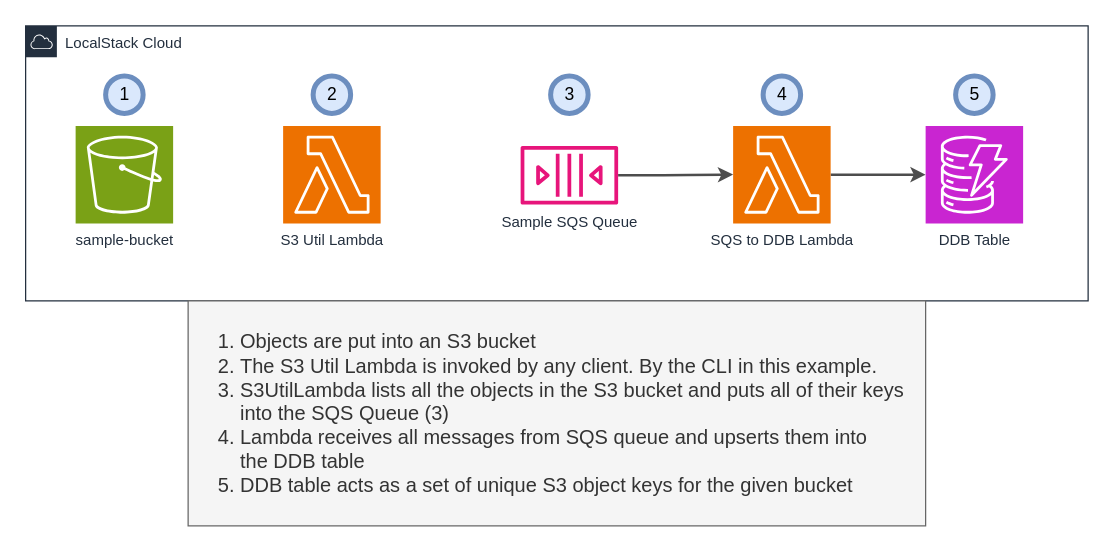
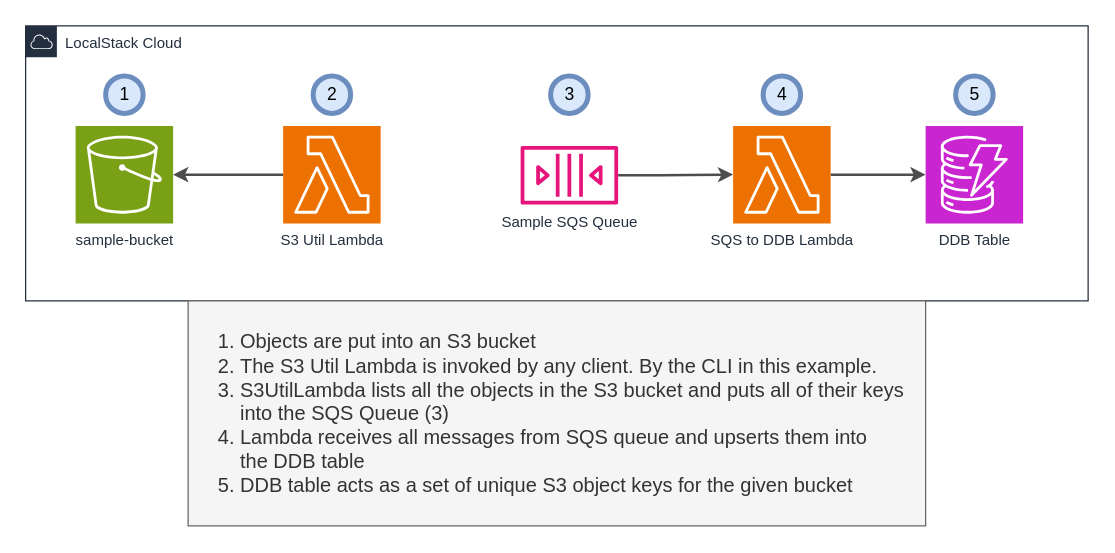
edge "S3 Util Lambda" -> "sample-bucket": added
